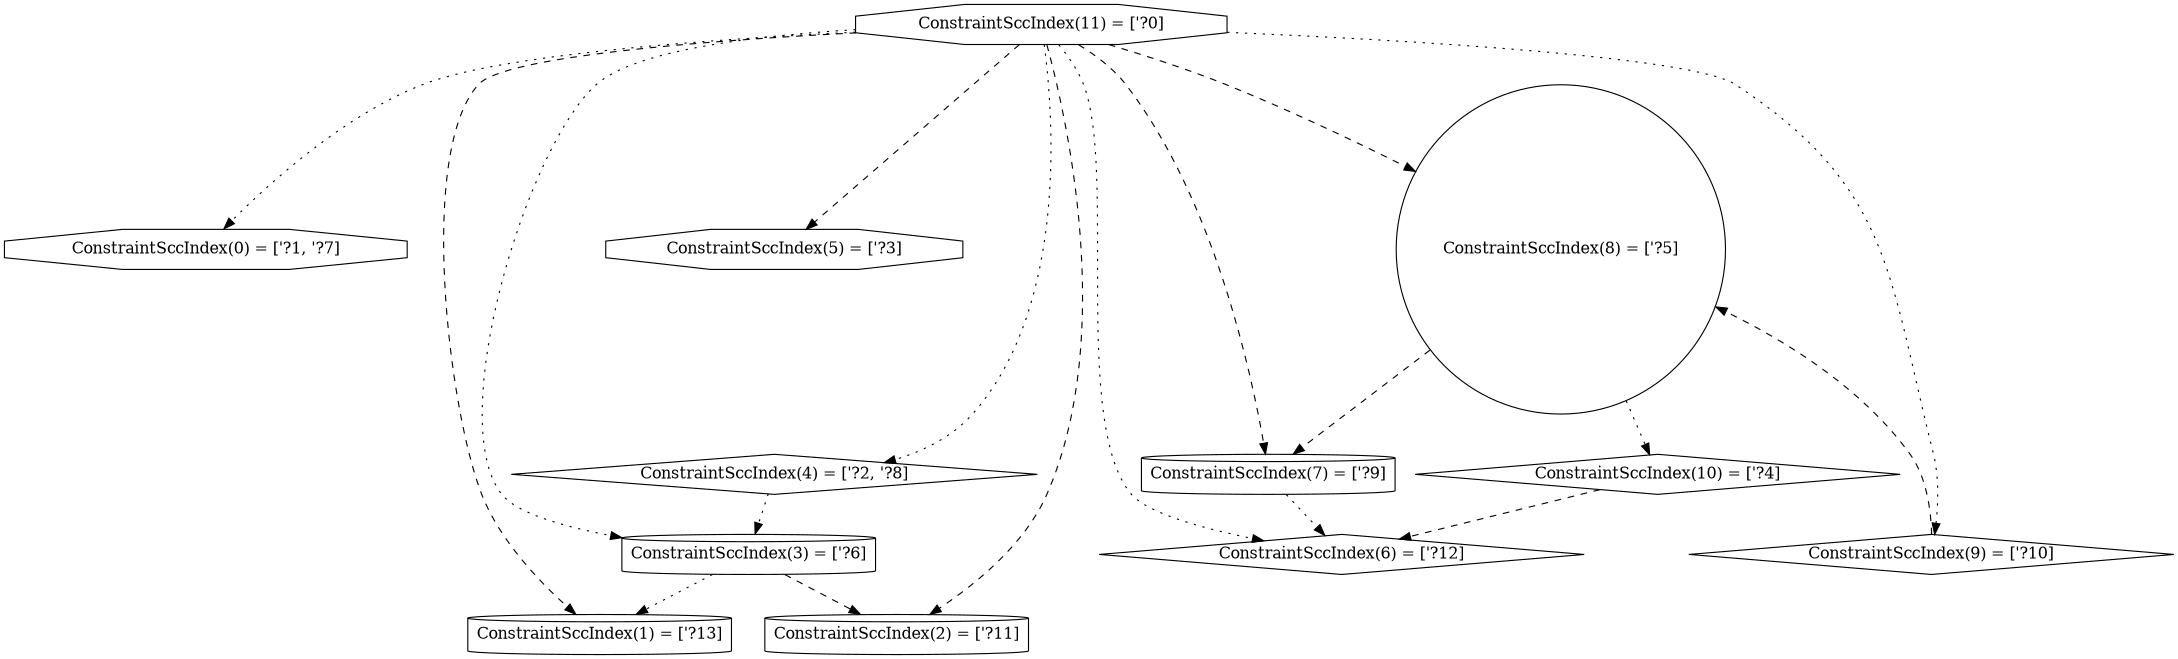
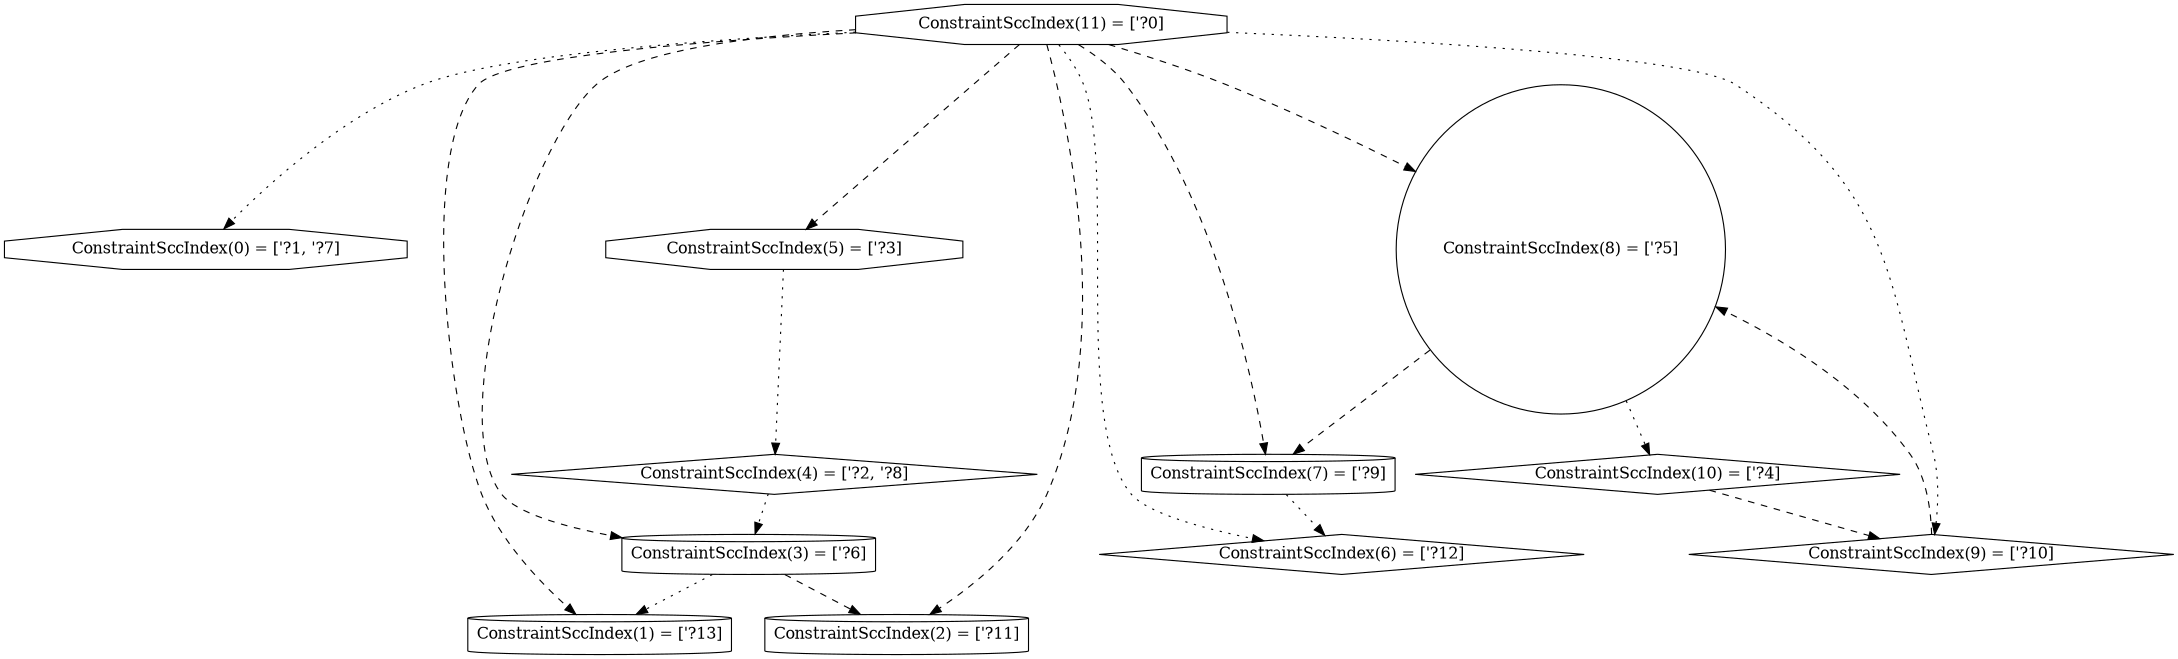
edge "ConstraintSccIndex(11) = ['?0]" -> "ConstraintSccIndex(3) = ['?6]": style dotted -> dashed
edge "ConstraintSccIndex(11) = ['?0]" -> "ConstraintSccIndex(4) = ['?2, '?8]": now "ConstraintSccIndex(5) = ['?3]" -> "ConstraintSccIndex(4) = ['?2, '?8]"
edge "ConstraintSccIndex(10) = ['?4]" -> "ConstraintSccIndex(6) = ['?12]": now "ConstraintSccIndex(10) = ['?4]" -> "ConstraintSccIndex(9) = ['?10]"
